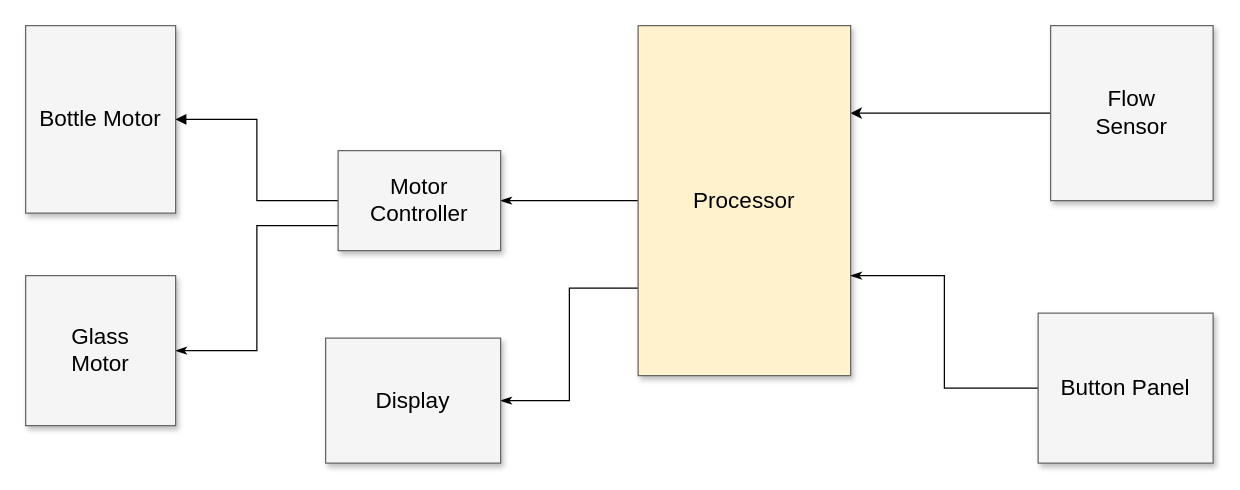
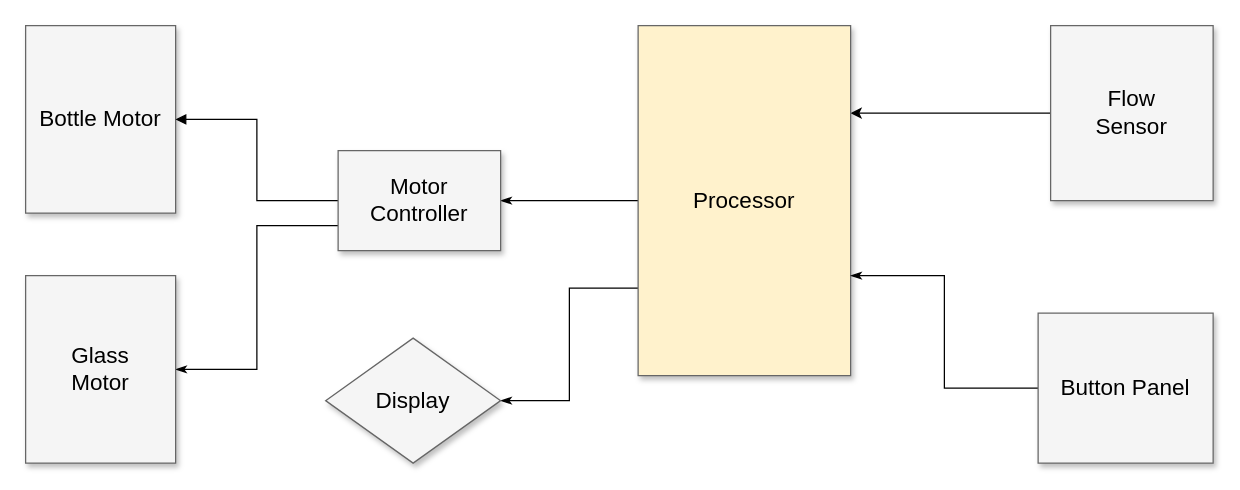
node "Glass Motor": size 150x150 -> 150x188
node "Display": shape rectangle -> diamond
